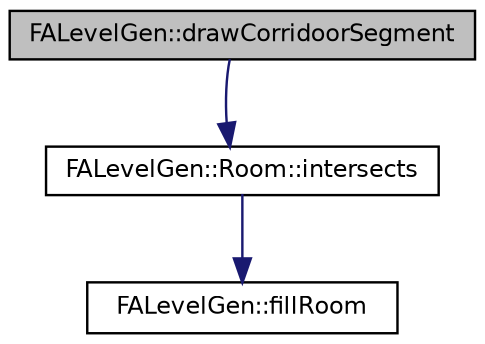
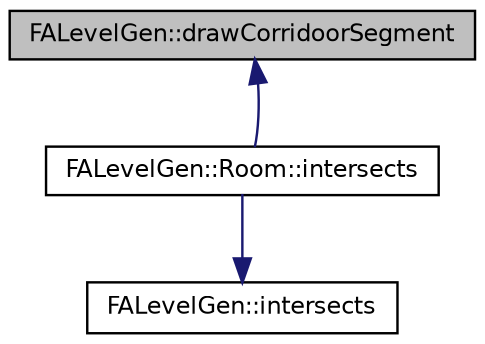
edge "FALevelGen::drawCorridoorSegment" -> "FALevelGen::Room::intersects": reversed
node "FALevelGen::fillRoom": label "FALevelGen::fillRoom" -> "FALevelGen::intersects"
